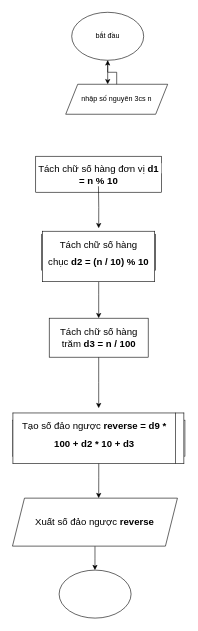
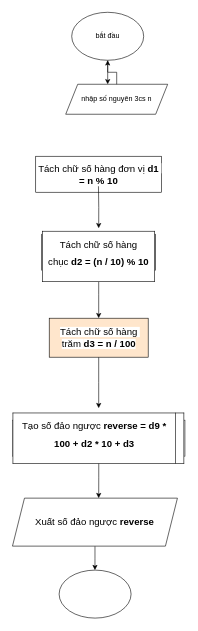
node "Tách chữ số hàng trăm d3 = n / 100": fillcolor #ffffff -> #ffe6cc
